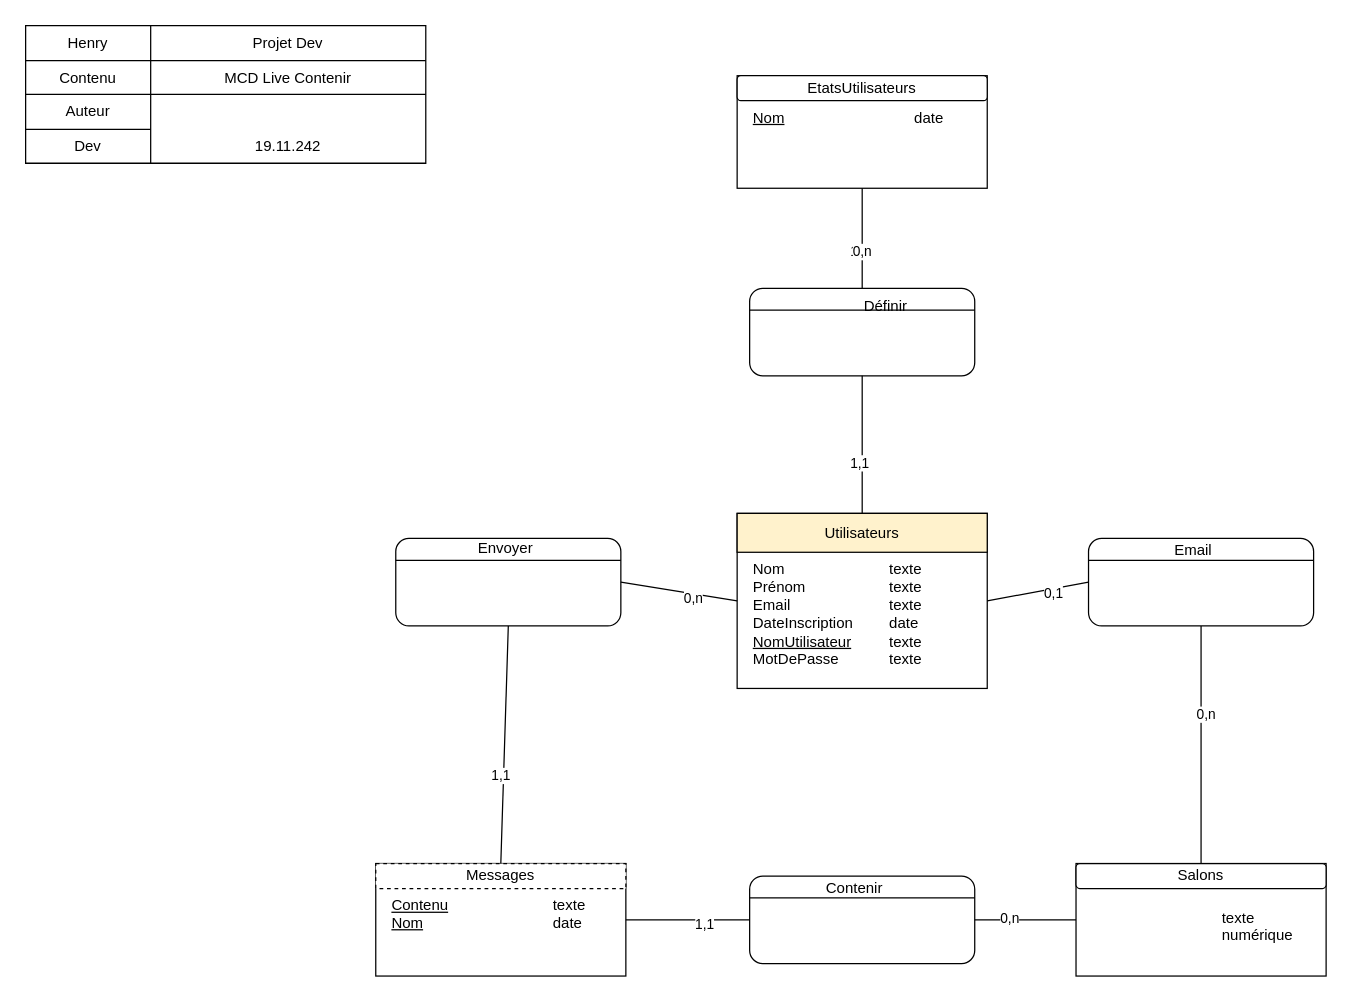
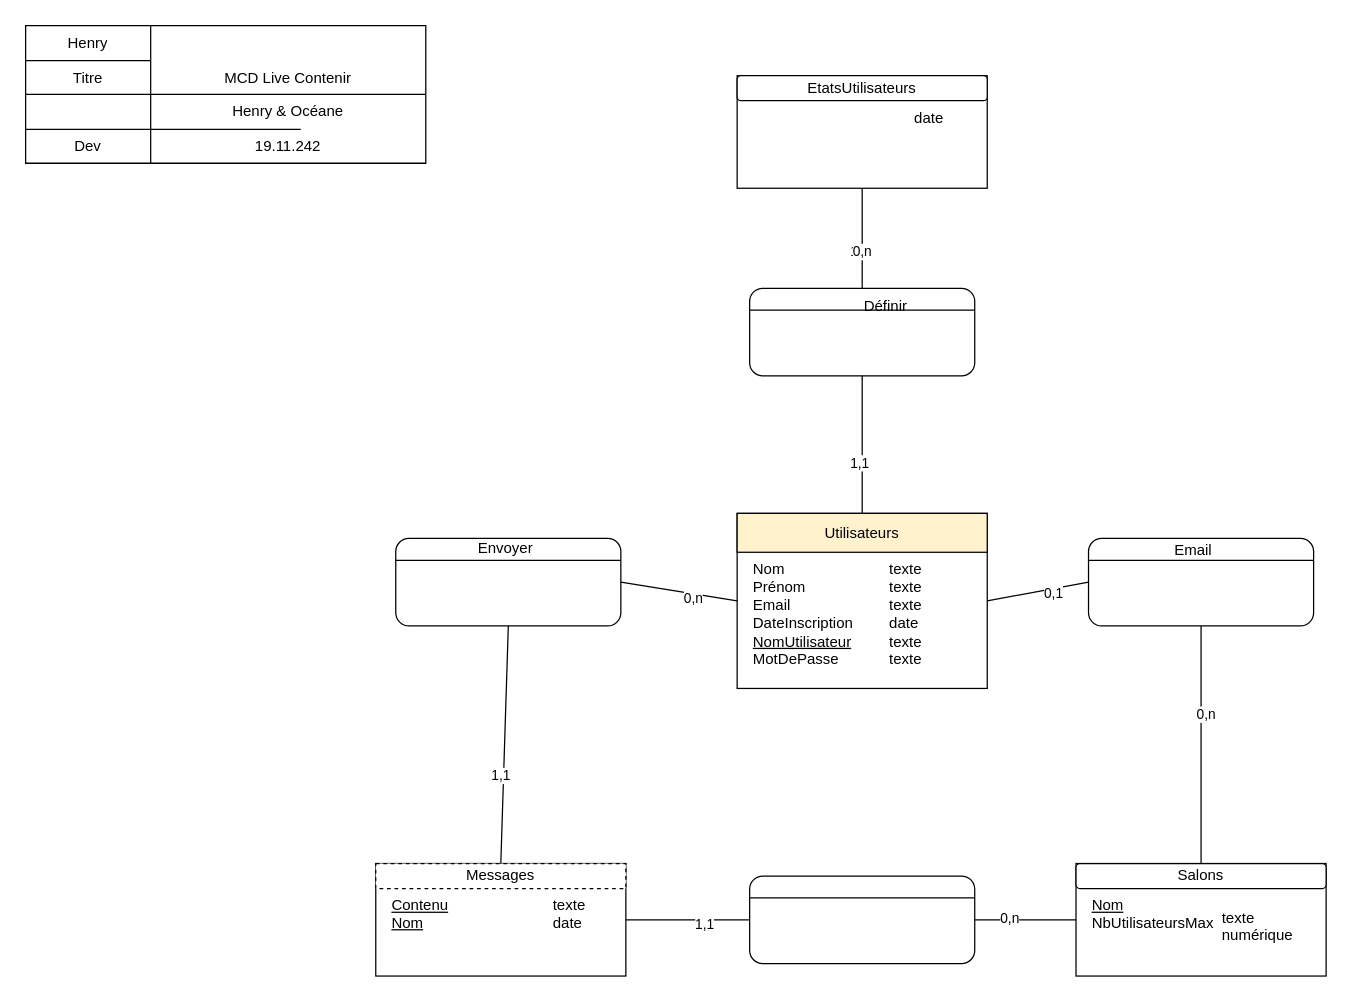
node "Projet Dev": removed
node "Contenu": label "Contenu" -> "Titre"
node "Auteur": removed
node "Henry & Océane": added
node "Nom": removed
node "Contenir": removed
node "Nom NbUtilisateursMax": added
